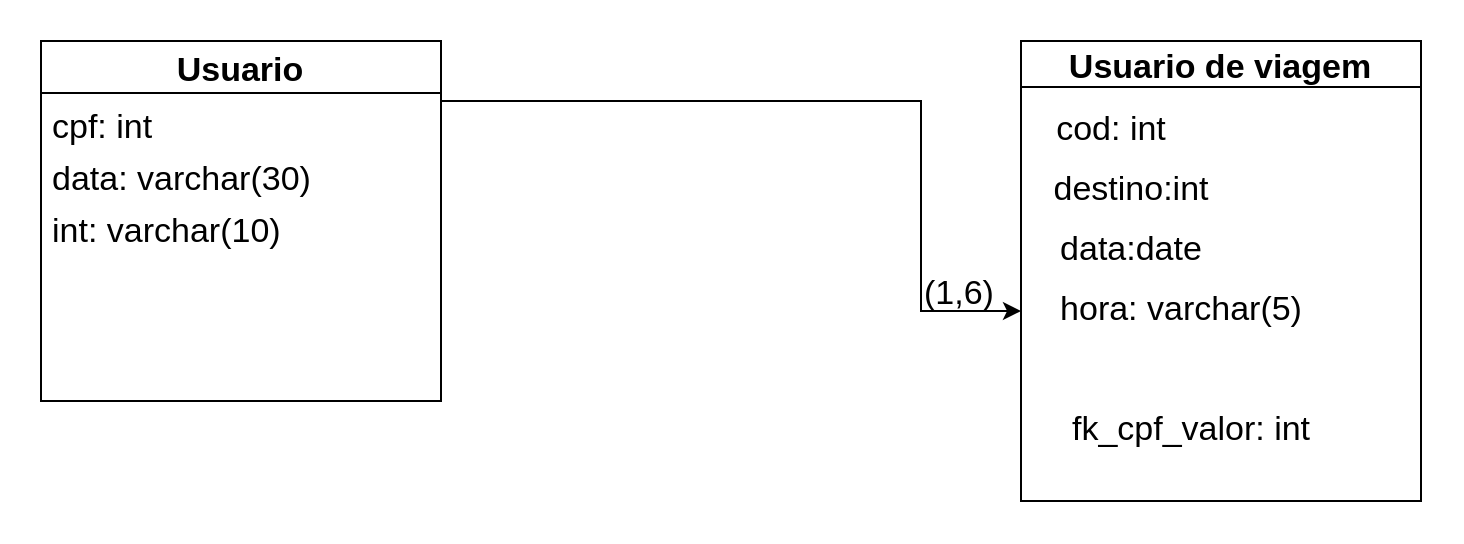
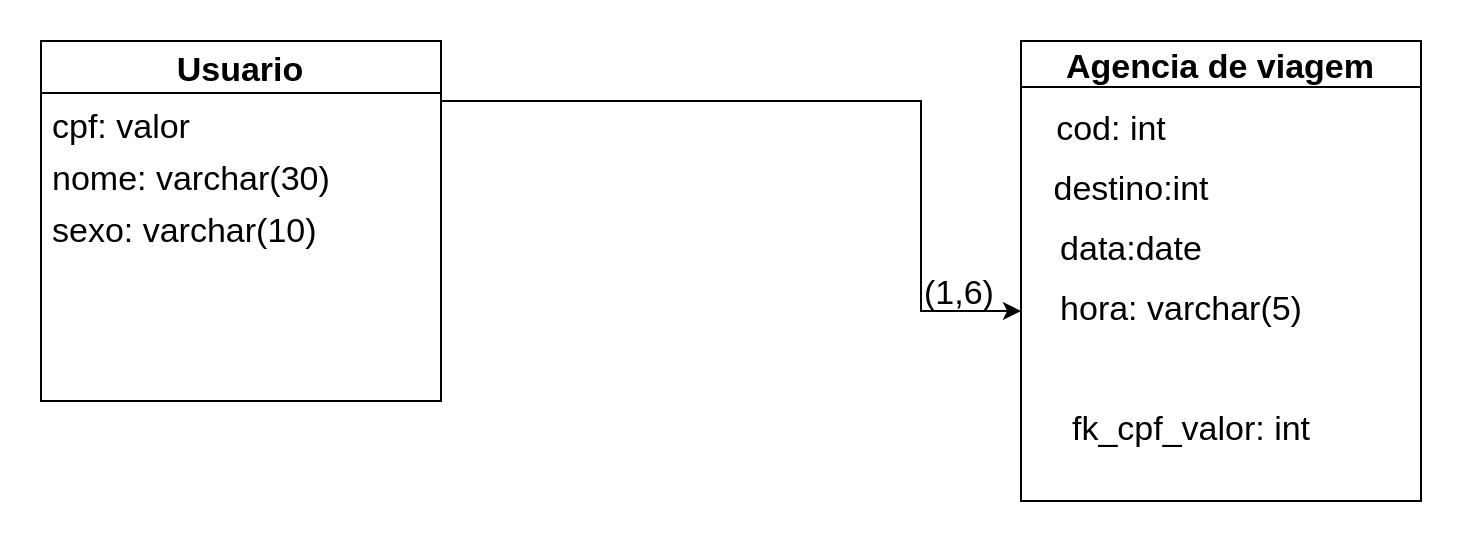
node "Usuario de viagem": label "Usuario de viagem" -> "Agencia de viagem"
node "cpf: int": label "cpf: int" -> "cpf: valor"
node "data: varchar(30)": label "data: varchar(30)" -> "nome: varchar(30)"
node "int: varchar(10)": label "int: varchar(10)" -> "sexo: varchar(10)"
